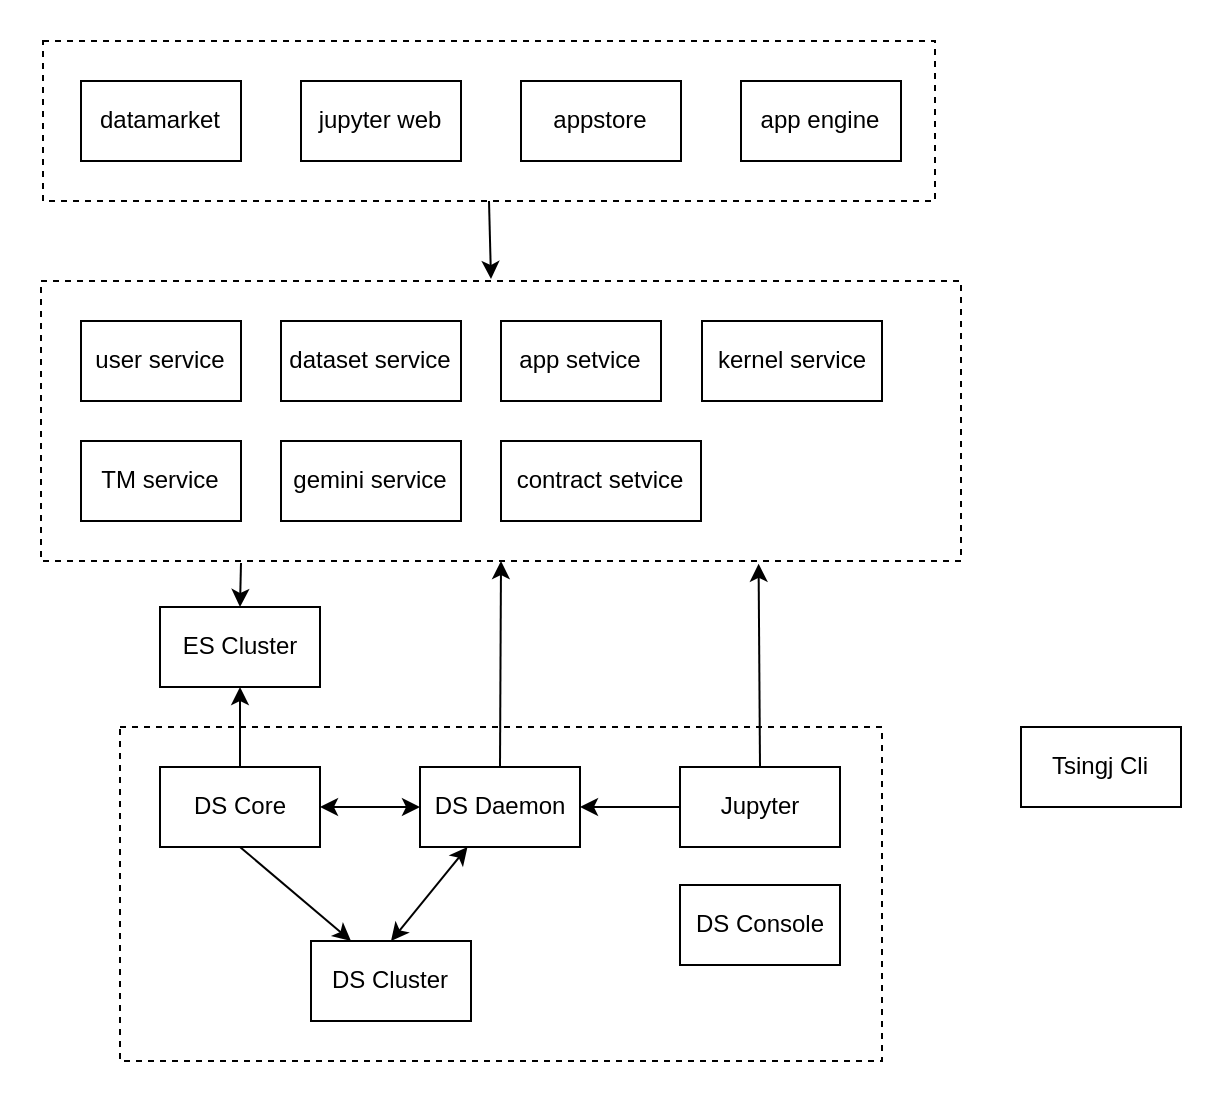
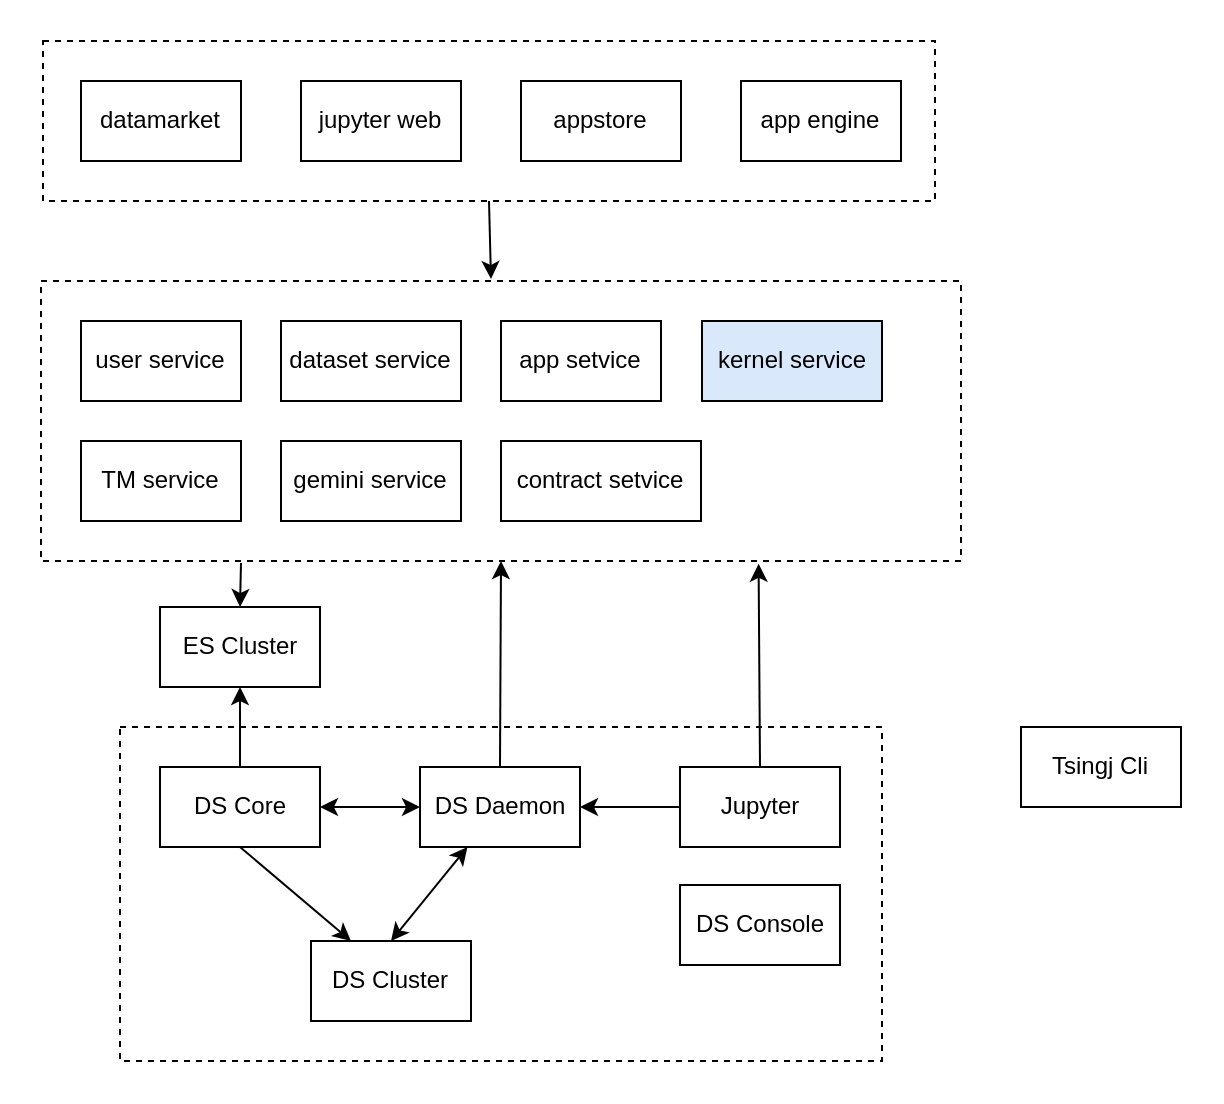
node "kernel service": fillcolor #ffffff -> #dae8fc
